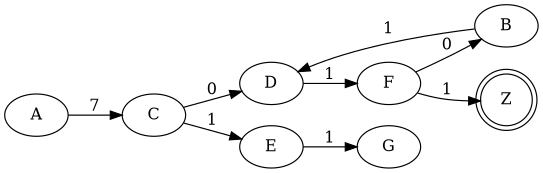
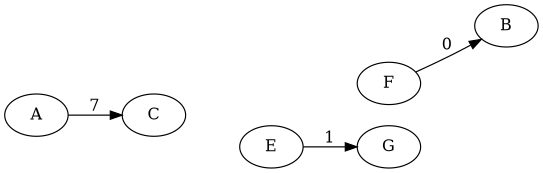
node "D": removed
node "Z": removed
edge "C" -> "E": removed, label "1"
